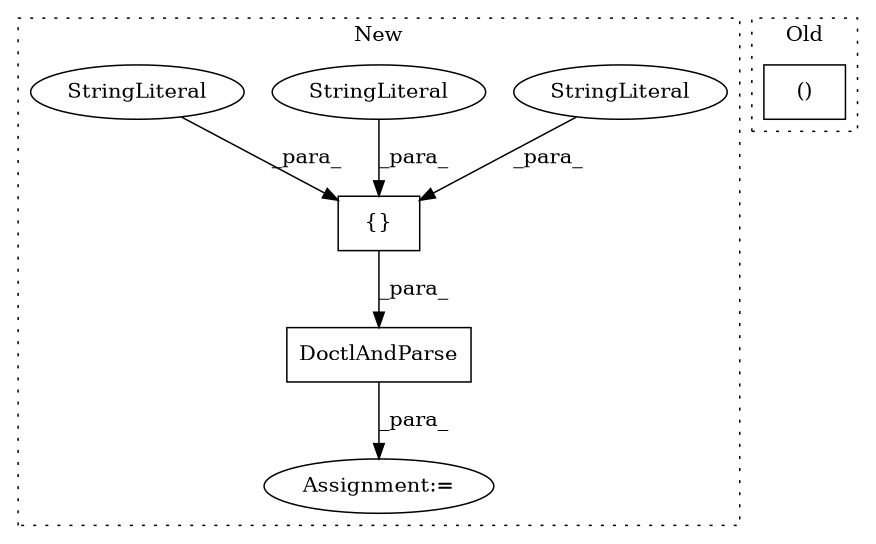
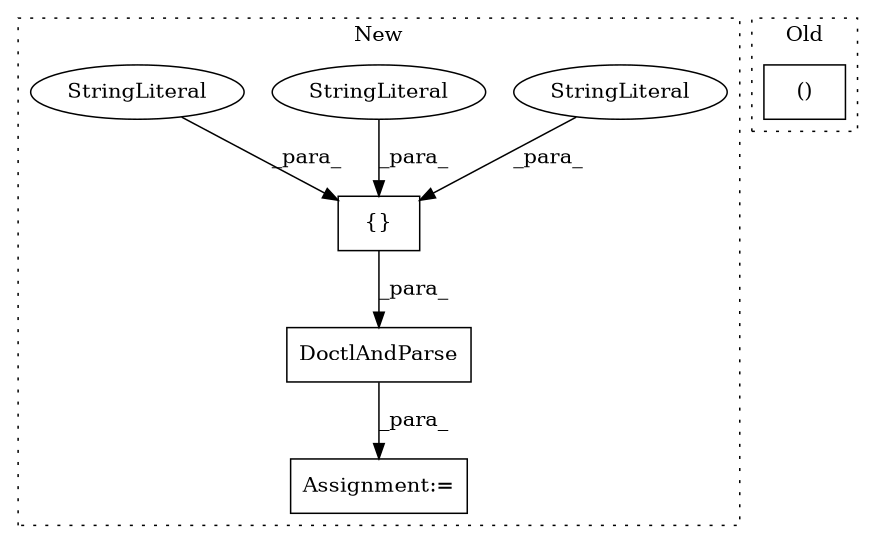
node "Assignment:=": shape ellipse -> box
